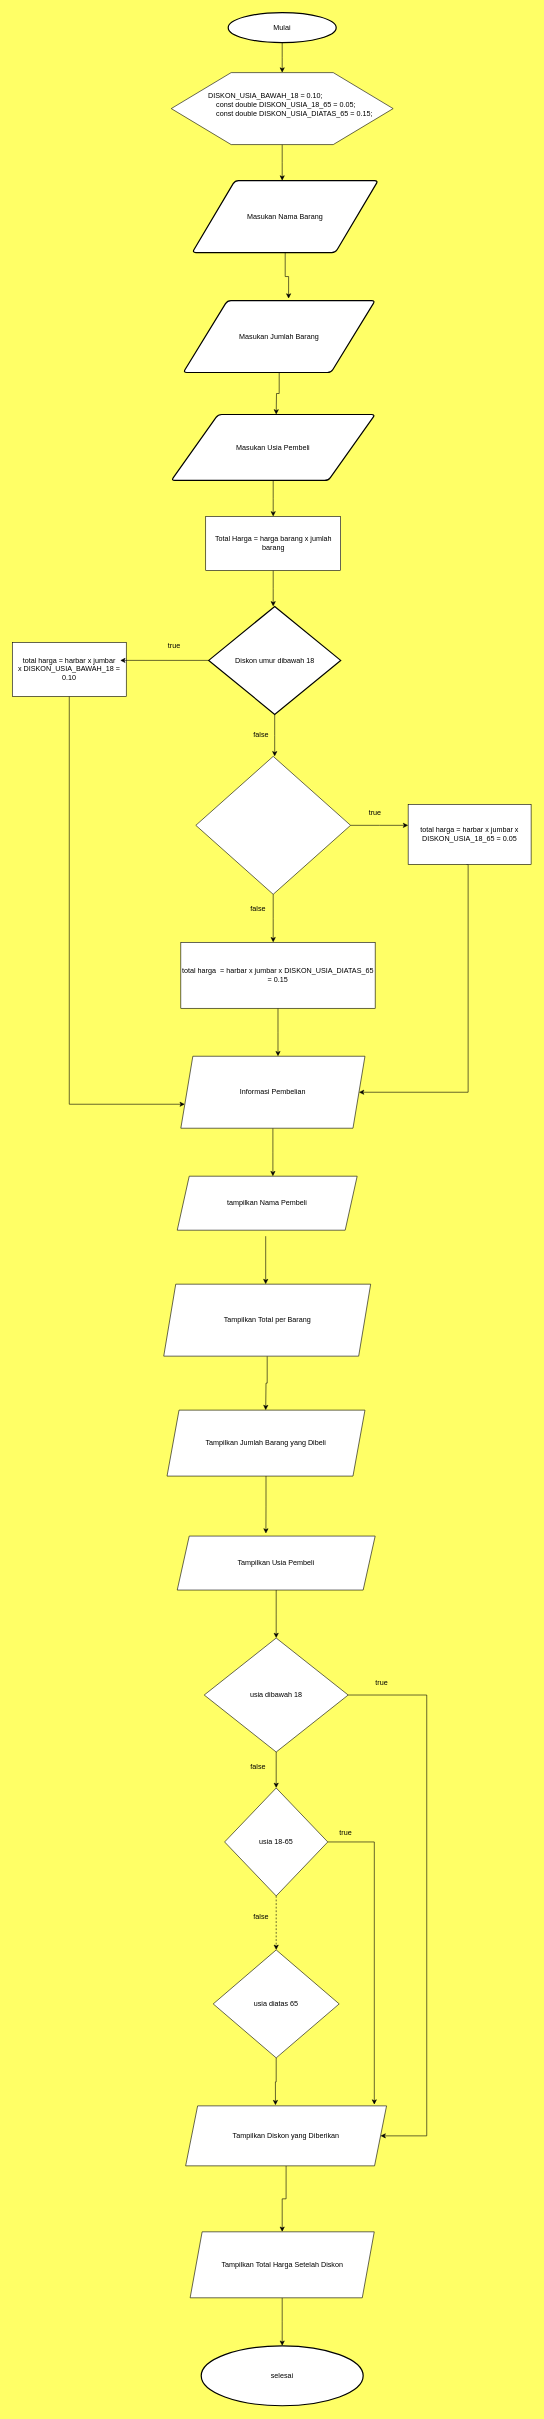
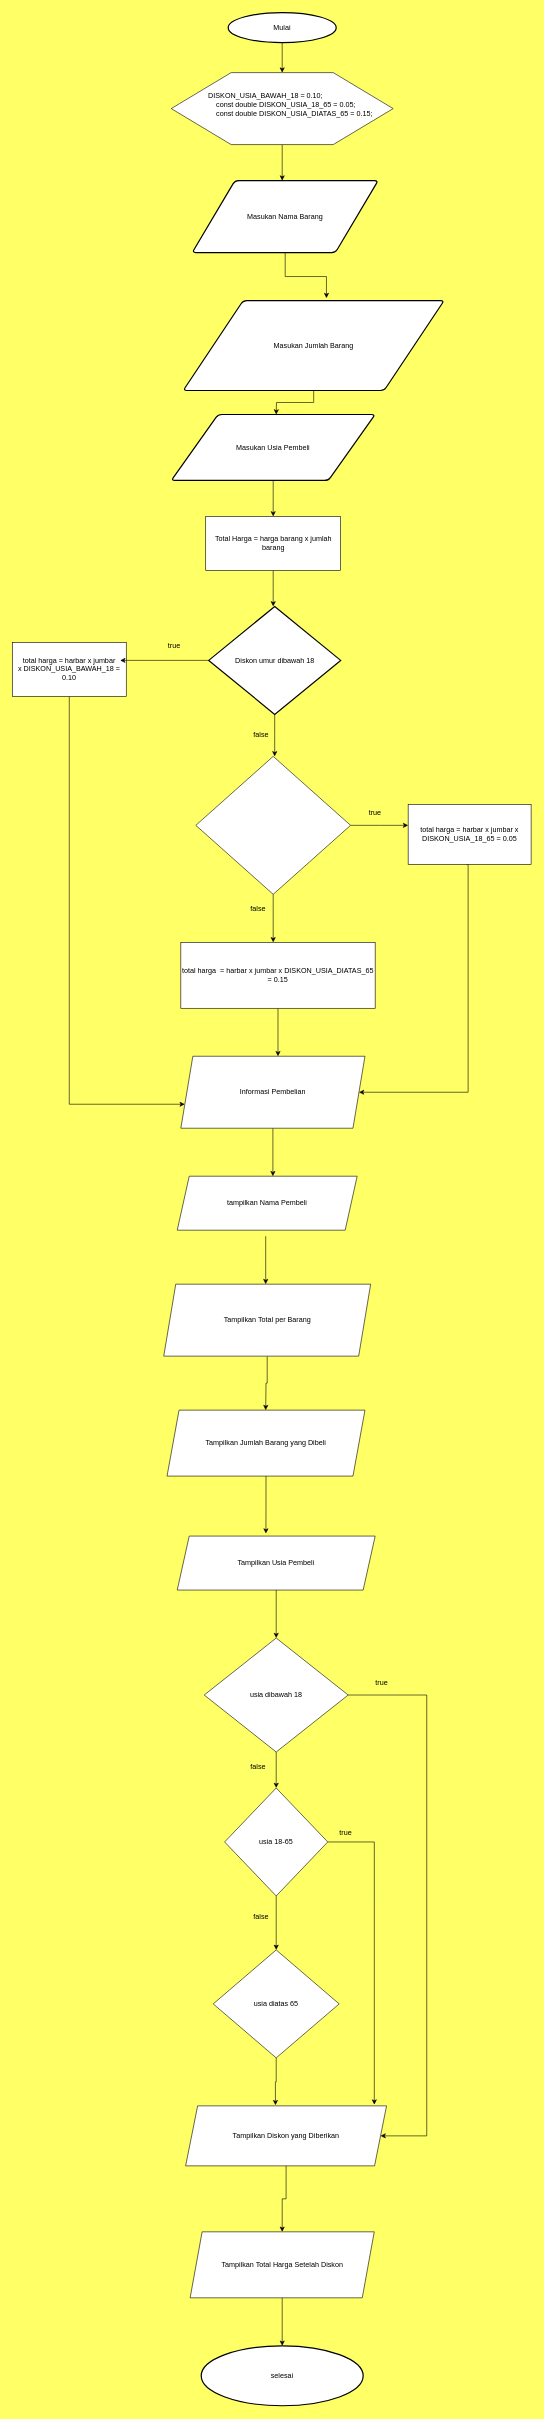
node "Masukan Jumlah Barang": size 192x72 -> 261x90
edge "usia 18-65" -> "usia diatas 65": style dashed -> solid
